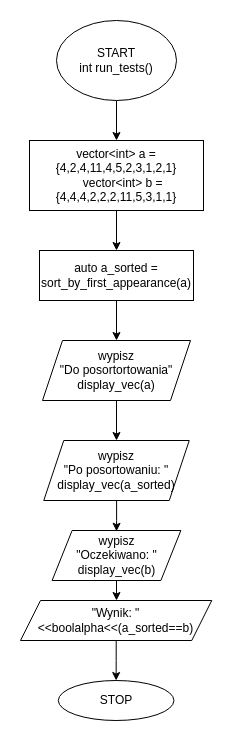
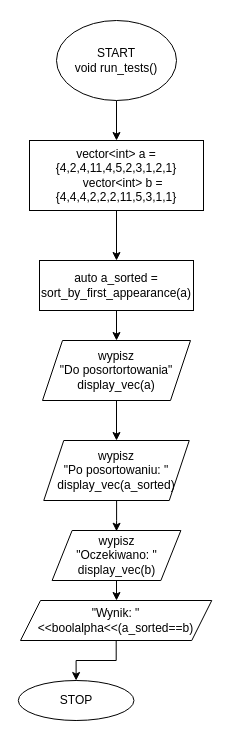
node "START int run_tests()": label "START int run_tests()" -> "START void run_tests()"
node "auto a_sorted = sort_by_first_appearance(a)": moved (117, 276) -> (117, 286)
node "STOP": moved (116, 701) -> (76, 701)
